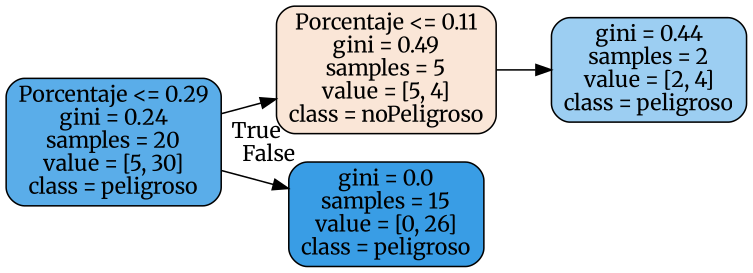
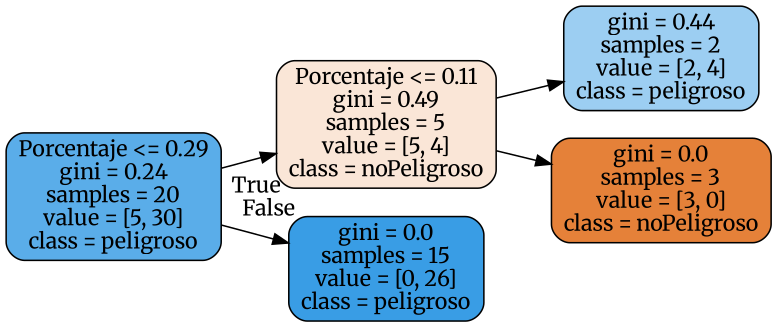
node "gini = 0.0 samples = 3 value = [3, 0] class = noPeligroso": added
